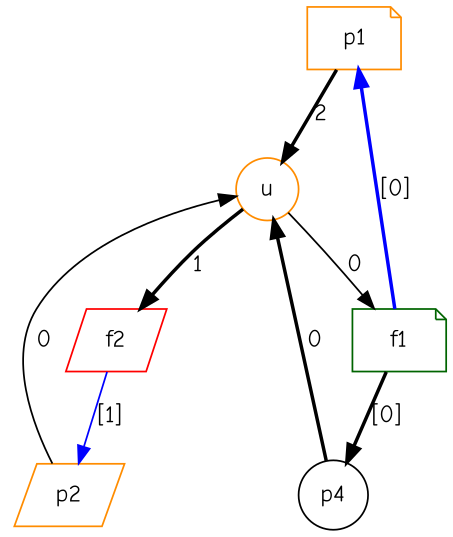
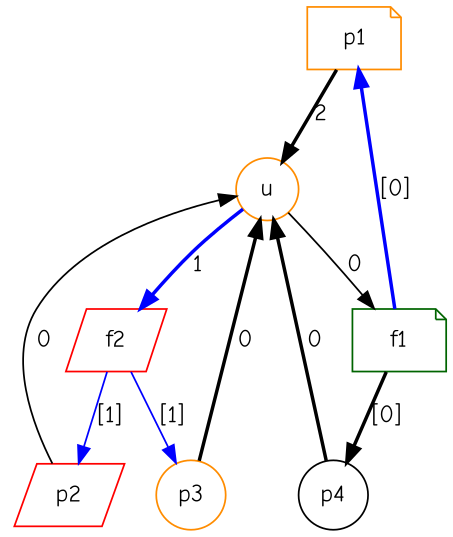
edge "u" -> "f2": color black -> blue
node "p2": color darkorange -> red
node "p3": added
